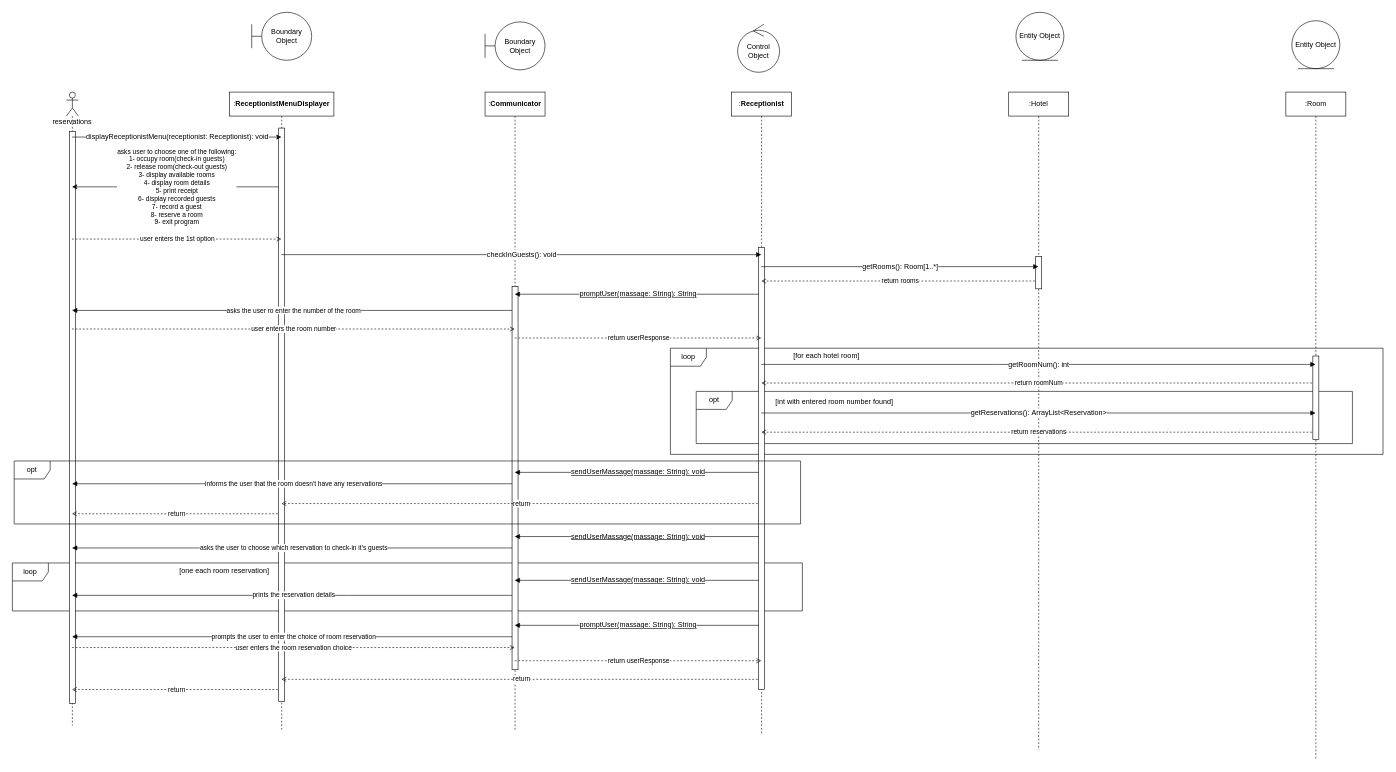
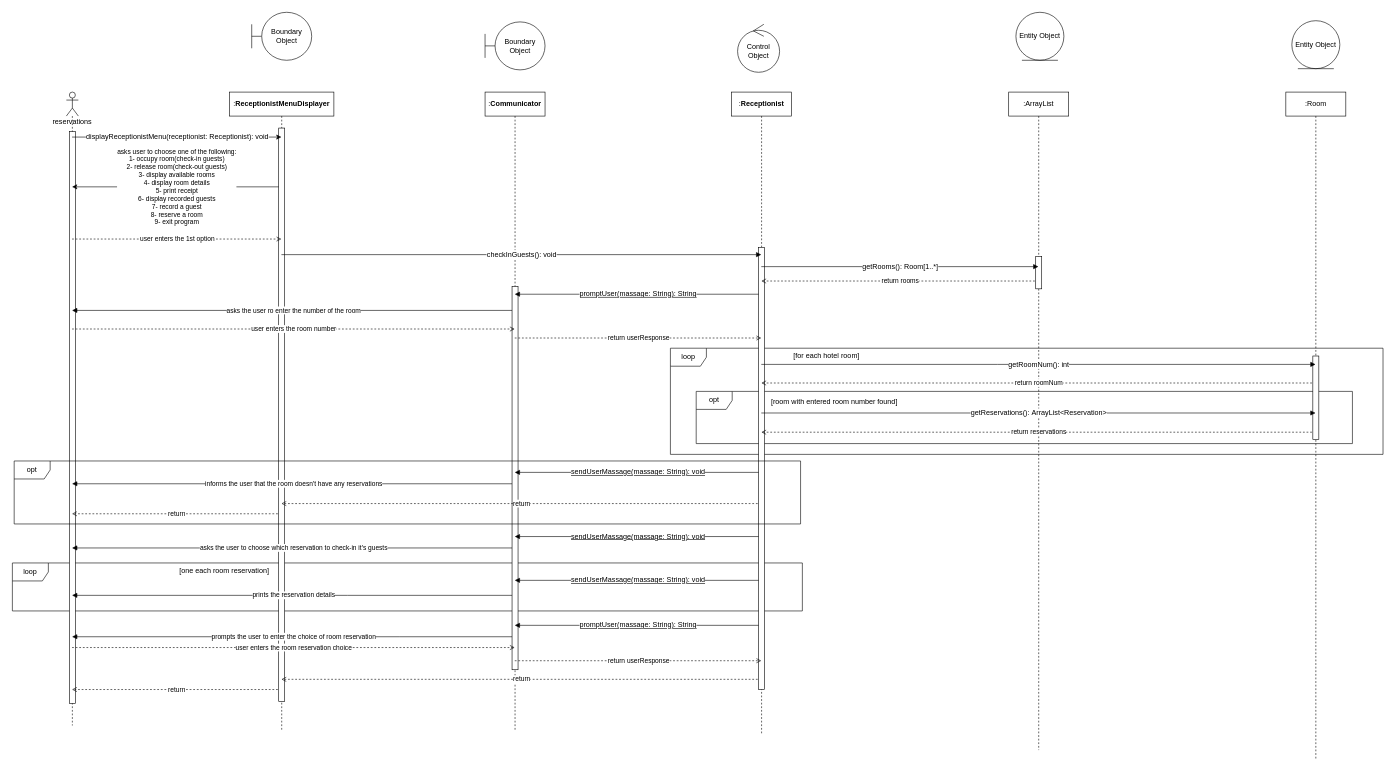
node ":Hotel": label ":Hotel" -> ":ArrayList"
node "[int with entered room number found]": label "[int with entered room number found]" -> "[room with entered room number found]"
